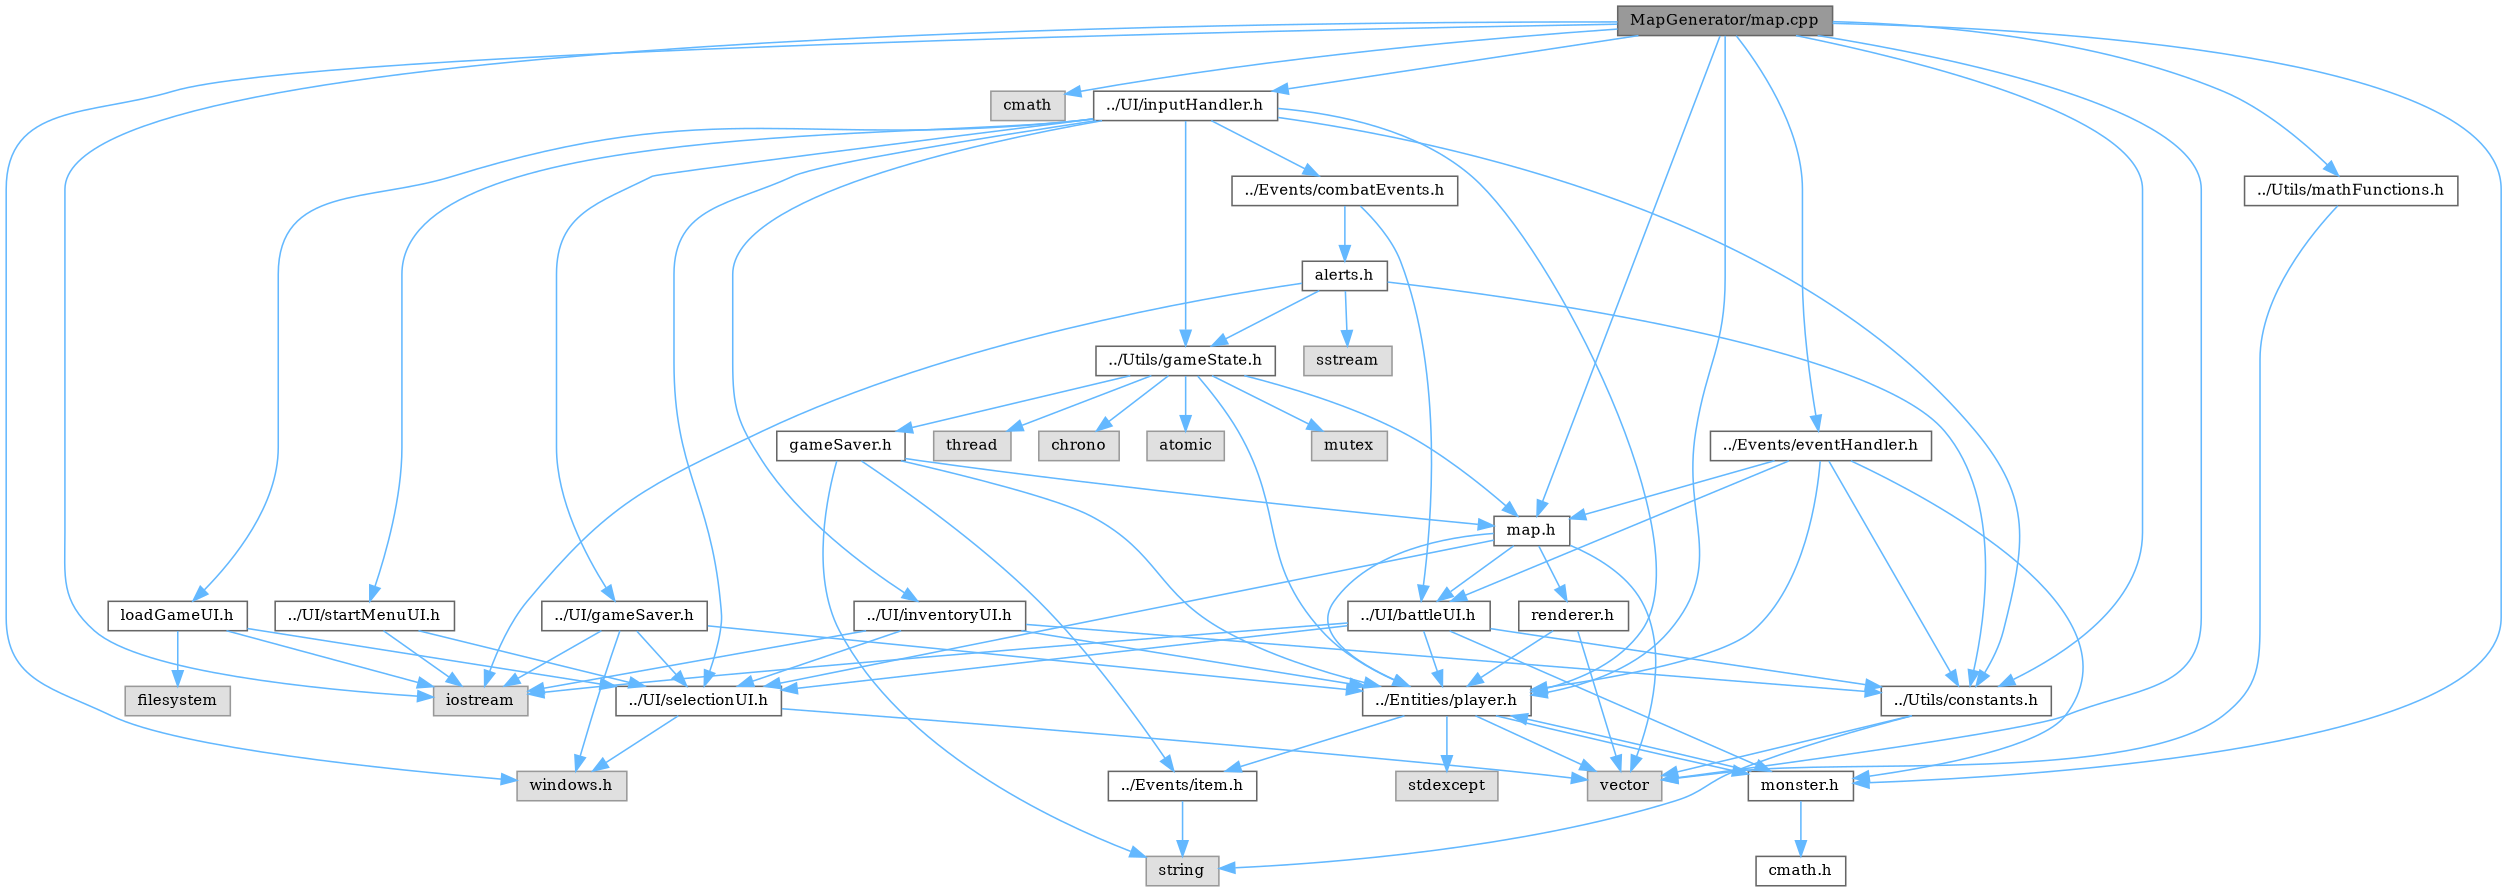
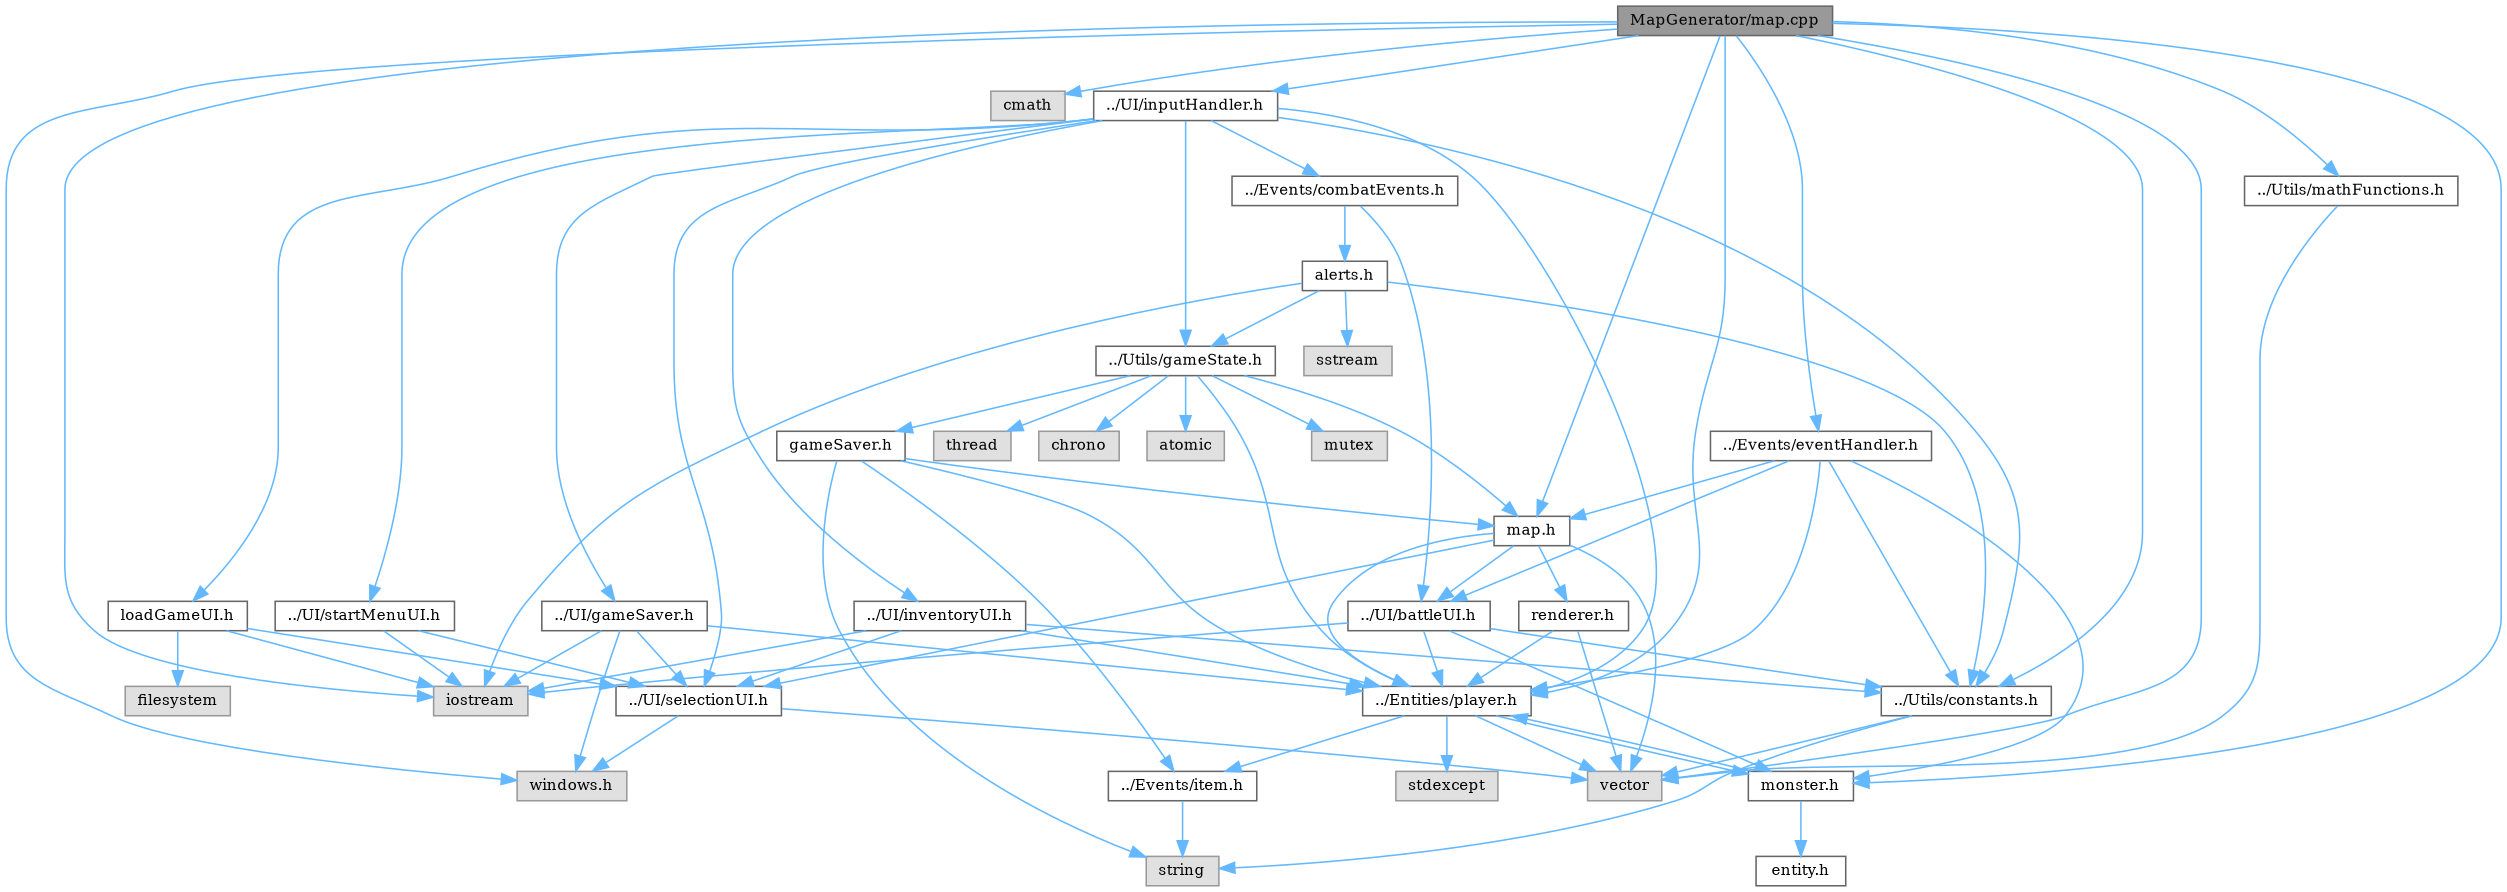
edge "../UI/battleUI.h" -> "../UI/selectionUI.h": removed
node "cmath.h": label "cmath.h" -> "entity.h"
